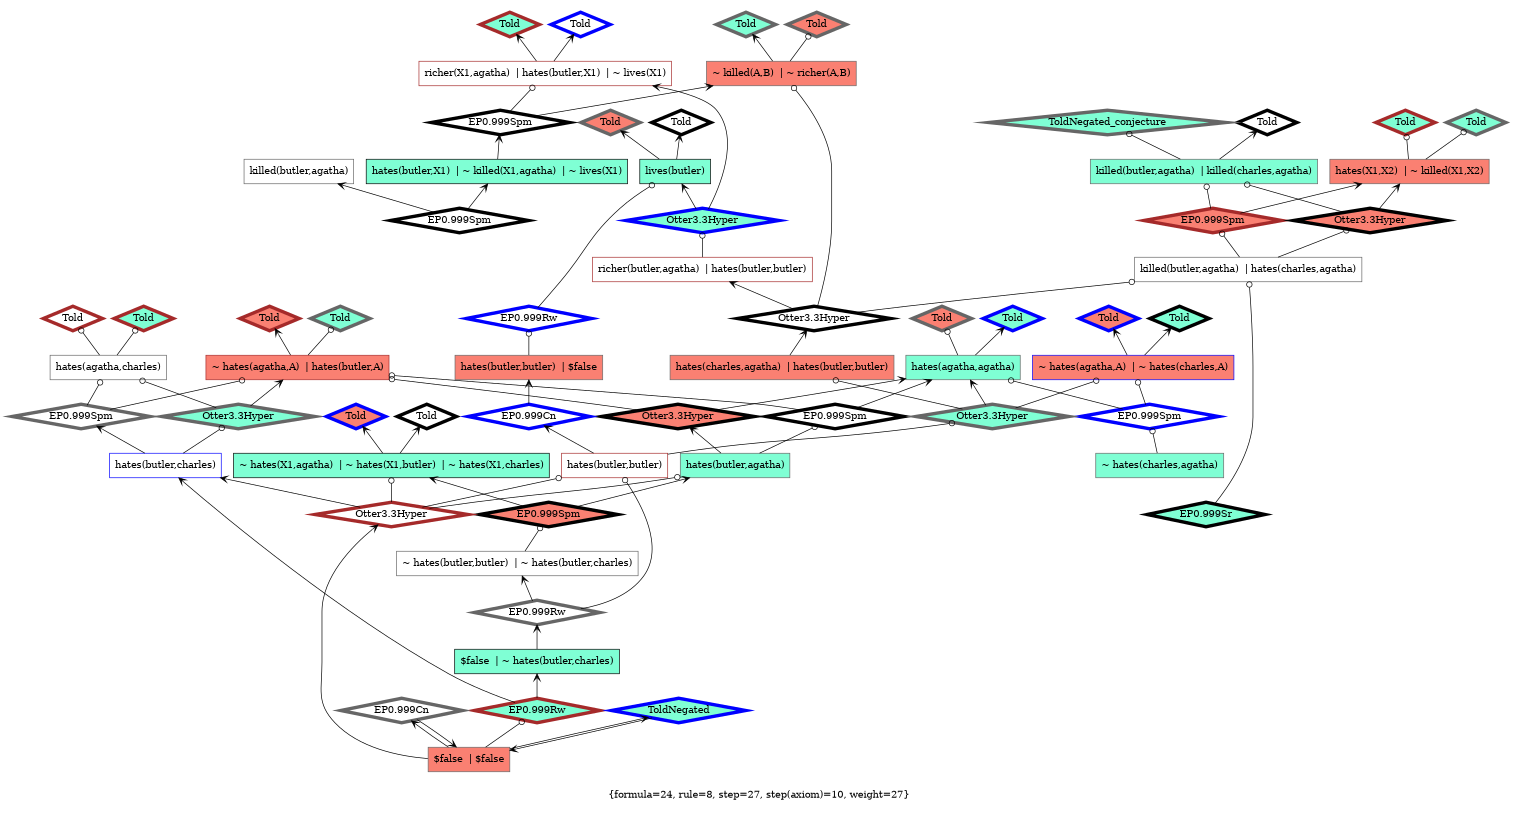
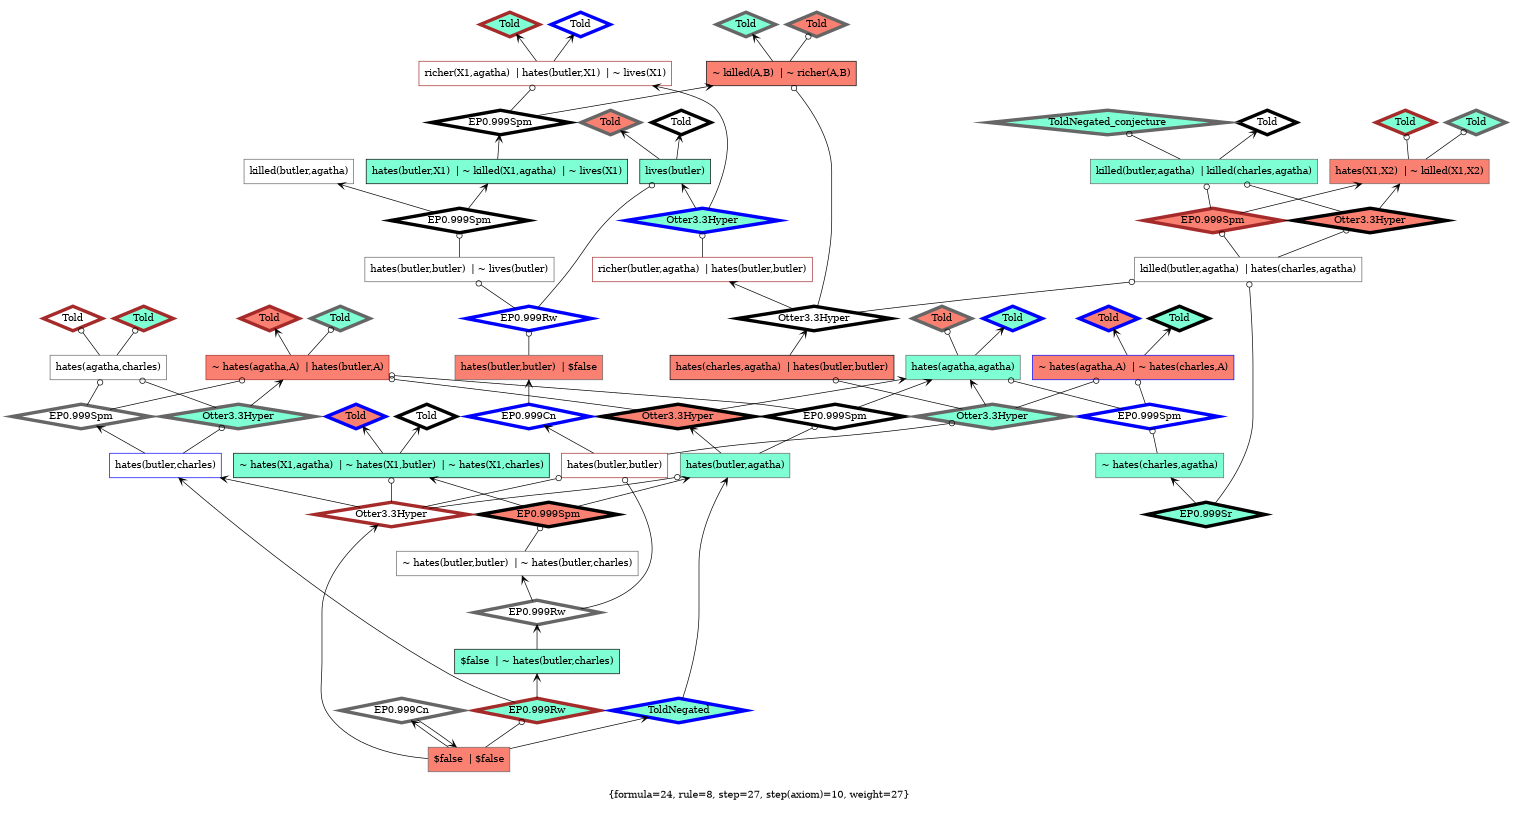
node "~ killed(A,B)  | ~ richer(A,B)": color gray40 -> black
node "hates(butler,butler)  | ~ lives(butler)": added
node "hates(charles,agatha)  | hates(butler,butler)": color gray40 -> black
edge "EP0.999Sr" -> "~ hates(charles,agatha)": added
edge "ToldNegated" -> "$false  | $false": now "ToldNegated" -> "hates(butler,agatha)"
